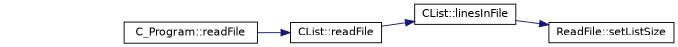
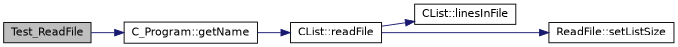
edge "CList::linesInFile" -> "ReadFile::setListSize": now "CList::readFile" -> "ReadFile::setListSize"
node "Test_ReadFile": added
node "C_Program::readFile": label "C_Program::readFile" -> "C_Program::getName"
